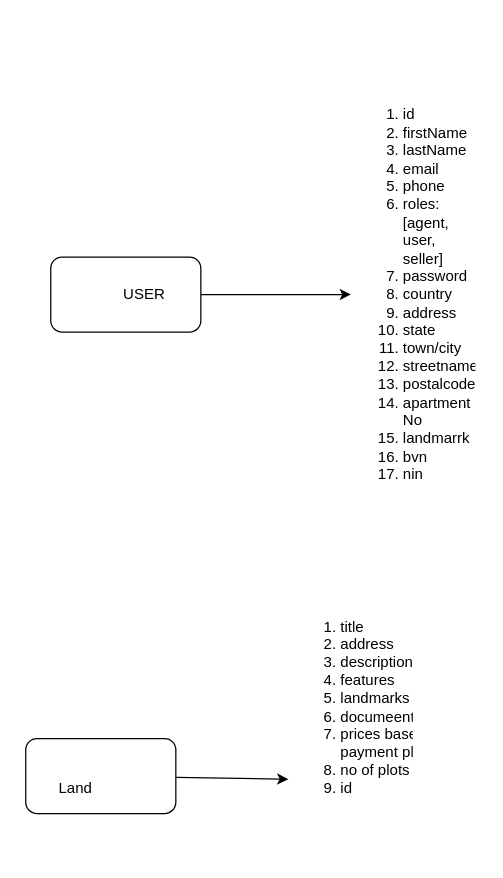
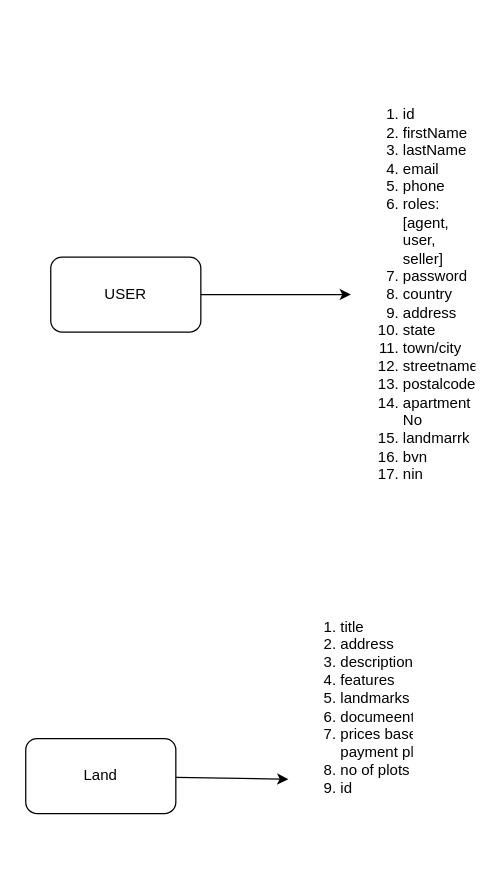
node "USER": moved (144, 294) -> (126, 294)
node "Land": moved (76, 788) -> (101, 776)
